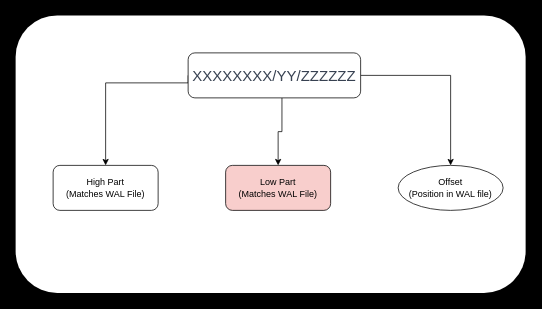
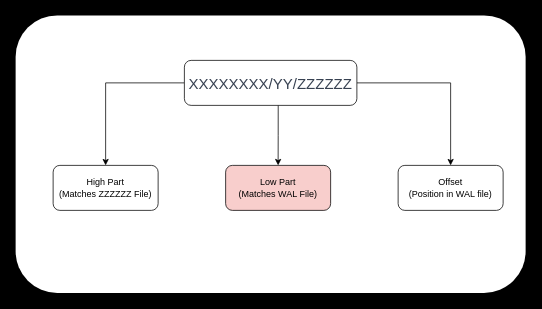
node "XXXXXXXX/YY/ZZZZZZ": moved (274, 75) -> (270, 83)
node "High Part (Matches WAL File)": label "High Part (Matches WAL File)" -> "High Part (Matches ZZZZZZ File)"
node "Offset (Position in WAL file)": shape ellipse -> rounded rectangle
